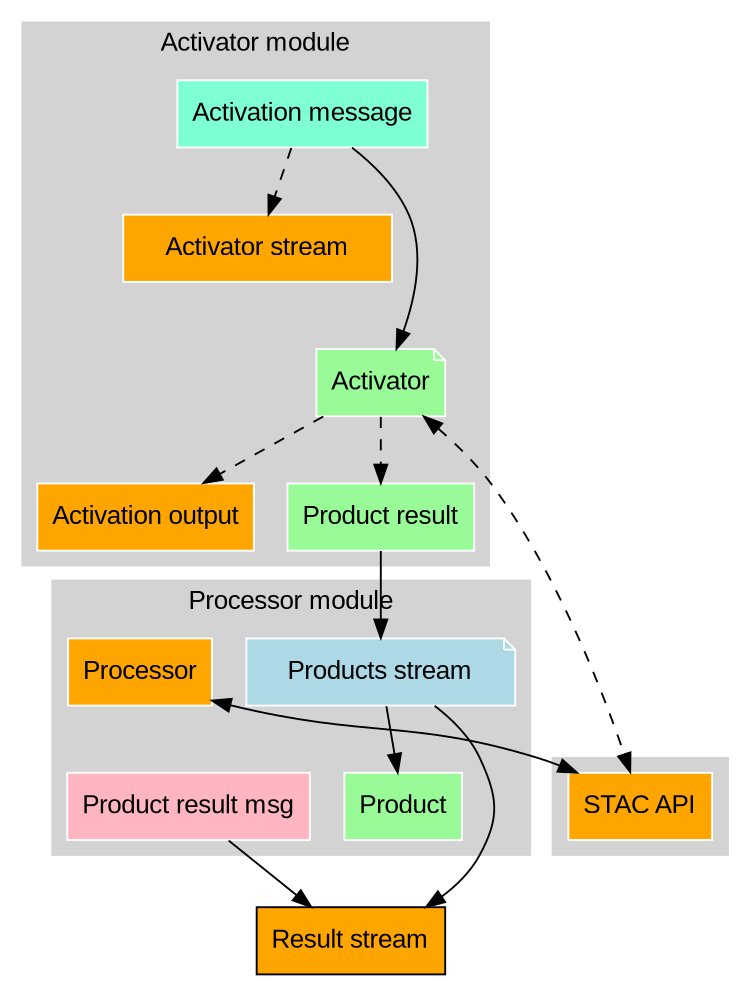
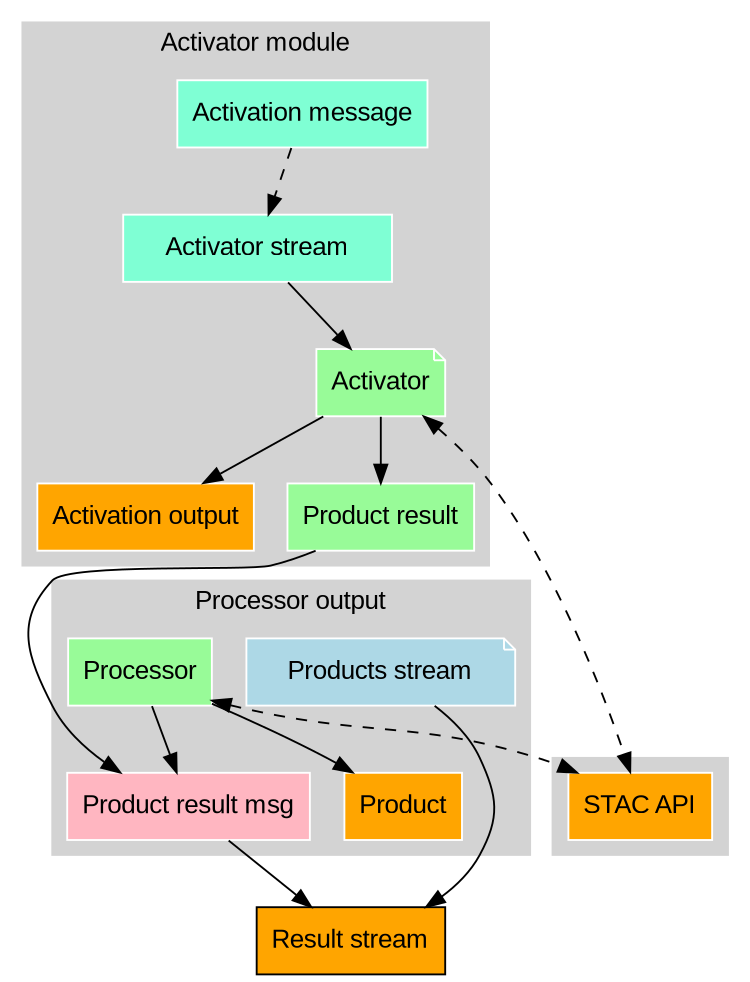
edge "Activation message" -> "Activator": now "Activator stream" -> "Activator"
node "Activator stream": fillcolor orange -> aquamarine
edge "Activator" -> "Product result": style dashed -> solid
edge "Activator" -> "Activation output": style dashed -> solid
edge "Product result" -> "Products stream": now "Product result" -> "Product result msg"
cluster "Processor module": label "Processor module" -> "Processor output"
node "Processor": fillcolor orange -> palegreen
edge "Products stream" -> "Product": now "Processor" -> "Product"
edge "Processor" -> "Product result msg": added
edge "Processor" -- "STAC API": style solid -> dashed
node "Product": fillcolor palegreen -> orange
